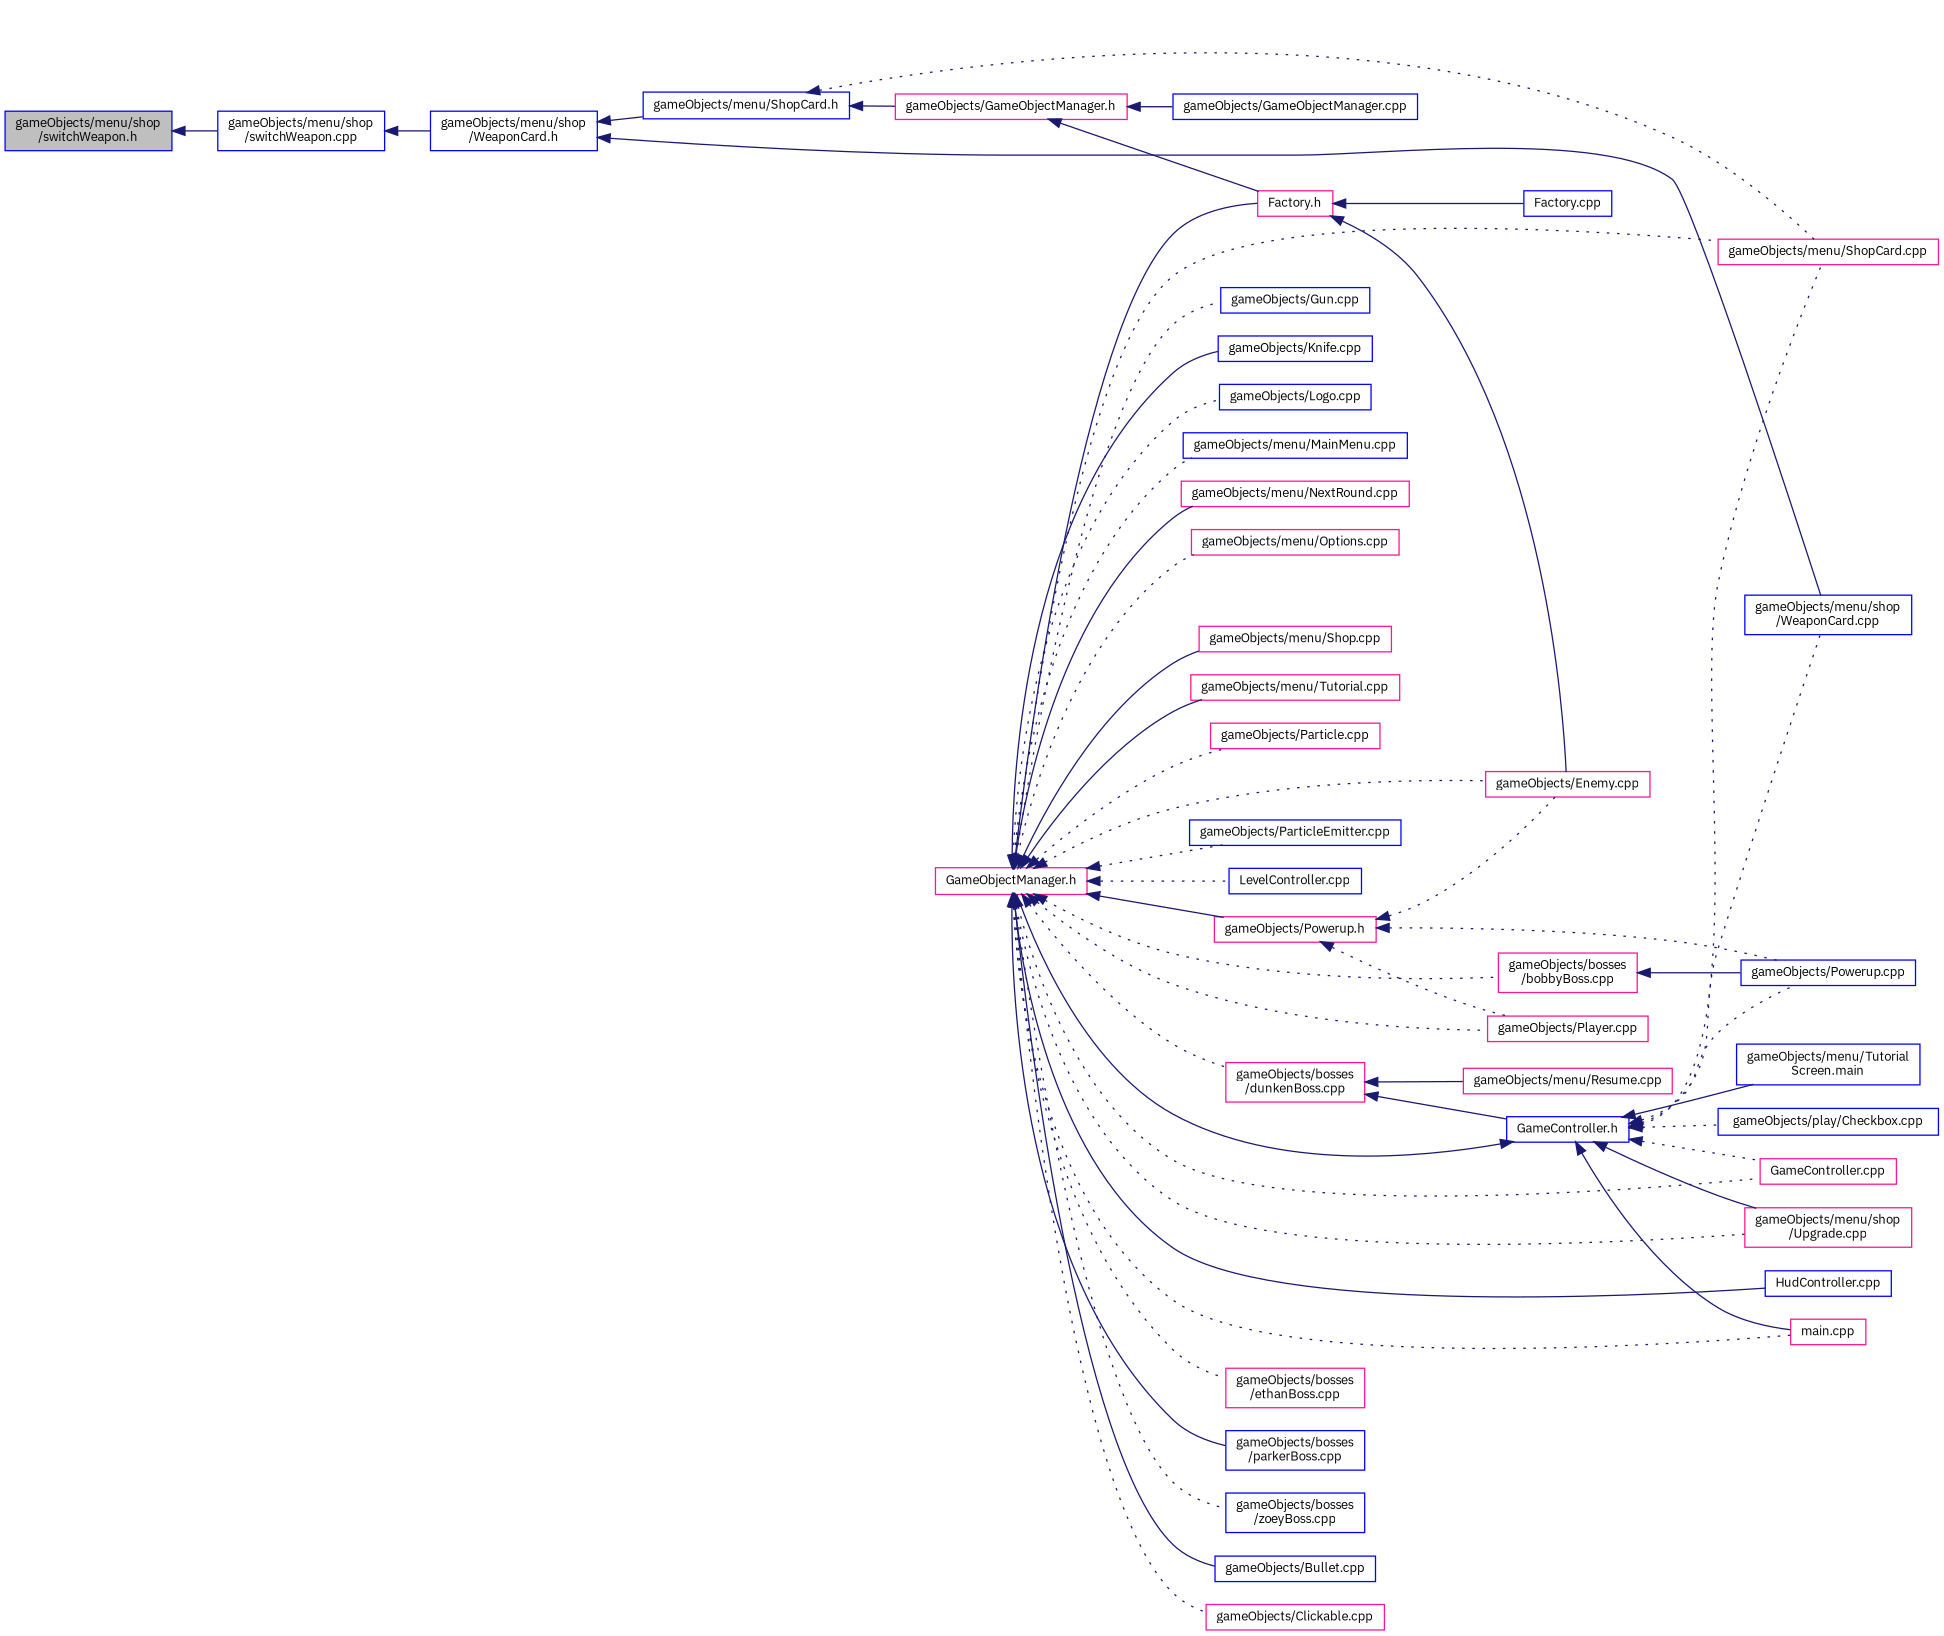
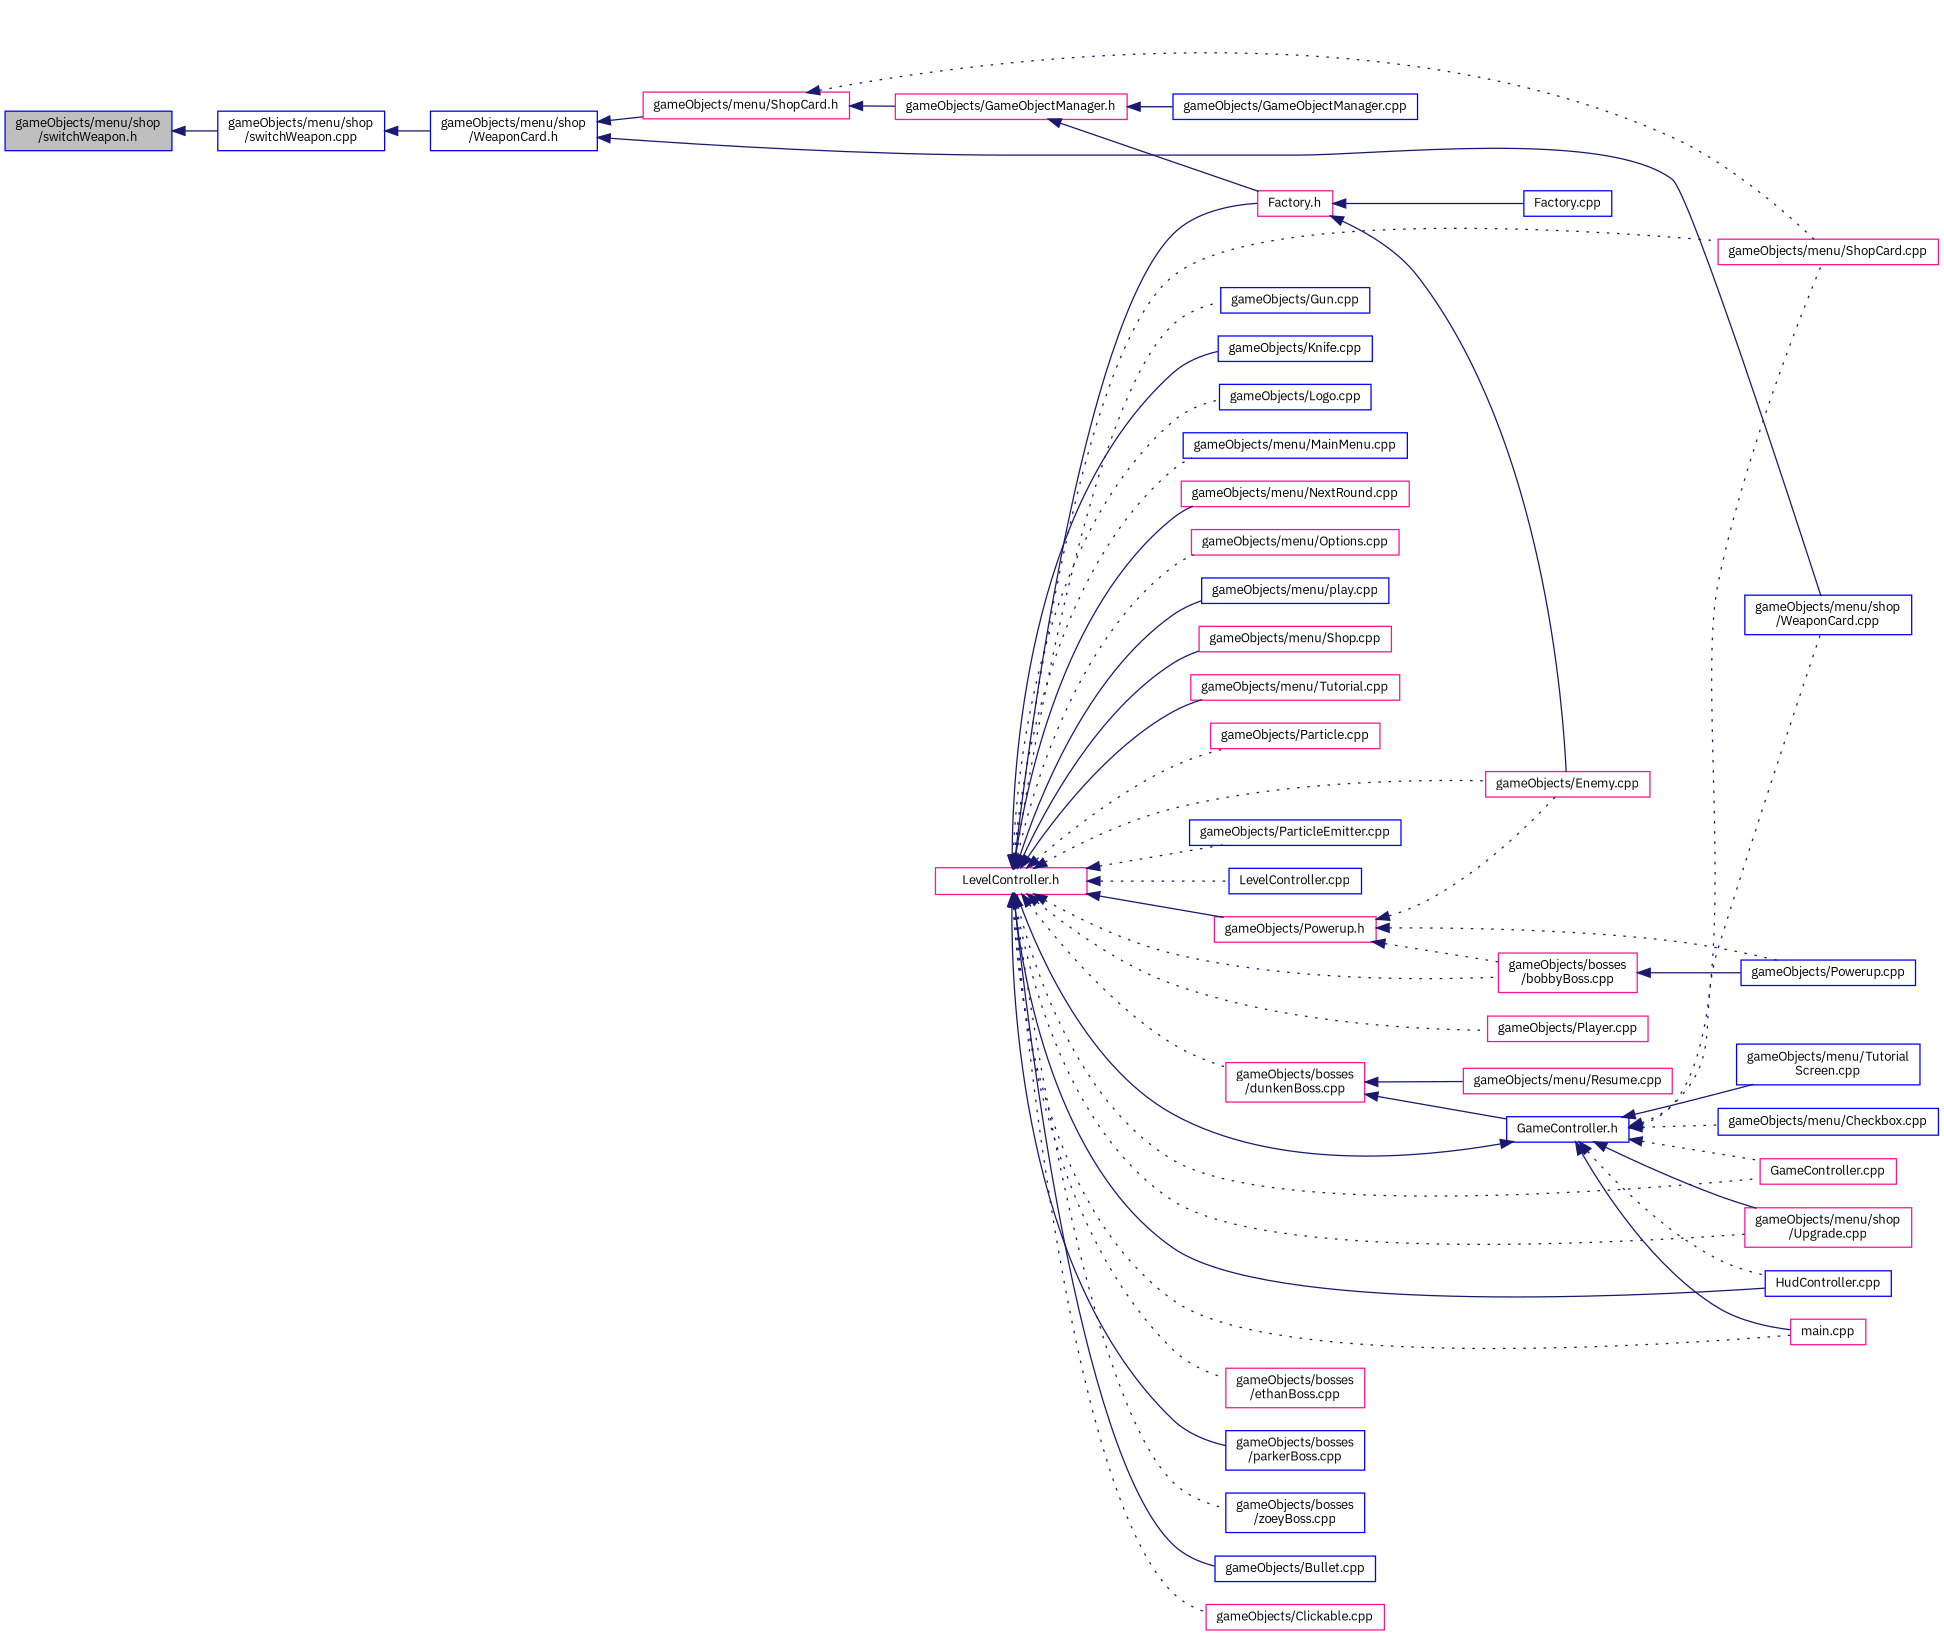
node "gameObjects/menu/ShopCard.h": color blue -> deeppink
node "gameObjects/menu/play.cpp": added
node "GameObjectManager.h": label "GameObjectManager.h" -> "LevelController.h"
edge "gameObjects/Player.cpp" -> "gameObjects/Powerup.h": now "gameObjects/bosses /bobbyBoss.cpp" -> "gameObjects/Powerup.h"
edge "gameObjects/Powerup.cpp" -> "GameController.h": now "HudController.cpp" -> "GameController.h"
node "gameObjects/menu/Tutorial Screen.main": label "gameObjects/menu/Tutorial Screen.main" -> "gameObjects/menu/Tutorial Screen.cpp"
node "gameObjects/play/Checkbox.cpp": label "gameObjects/play/Checkbox.cpp" -> "gameObjects/menu/Checkbox.cpp"
